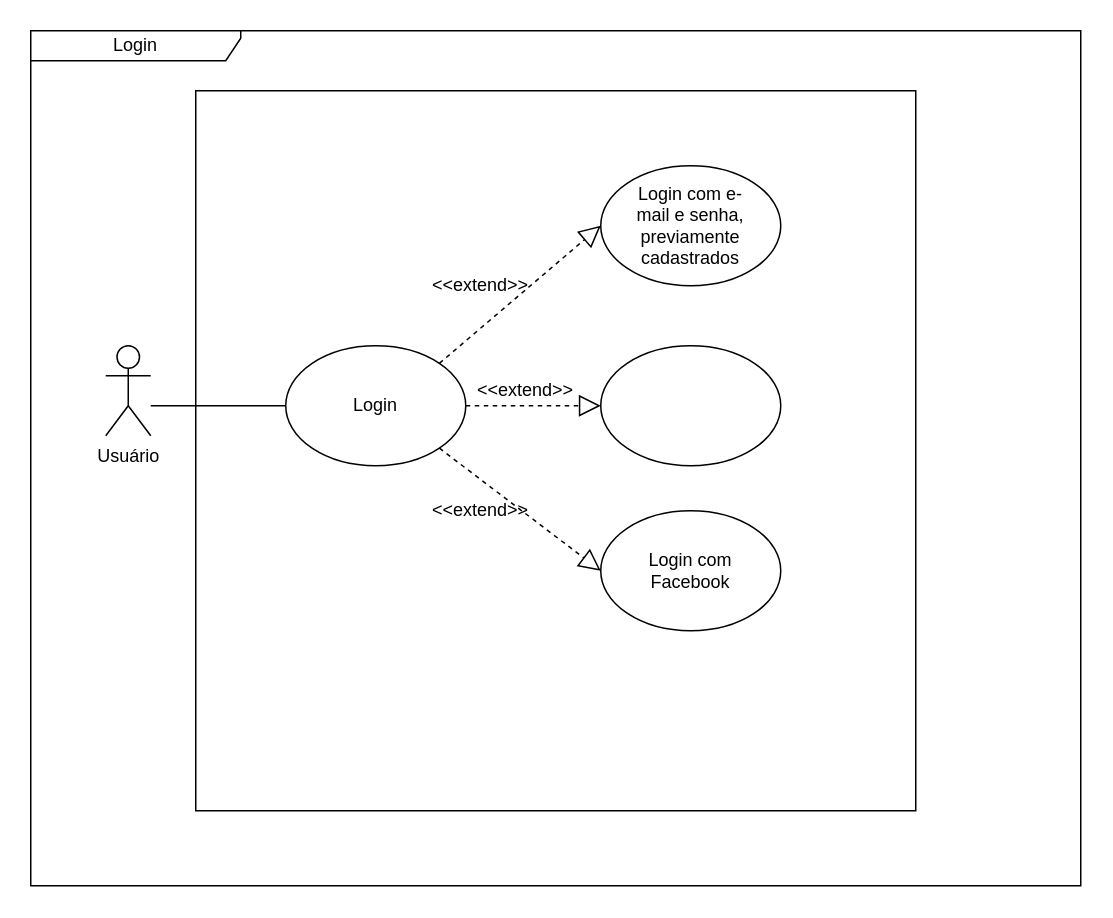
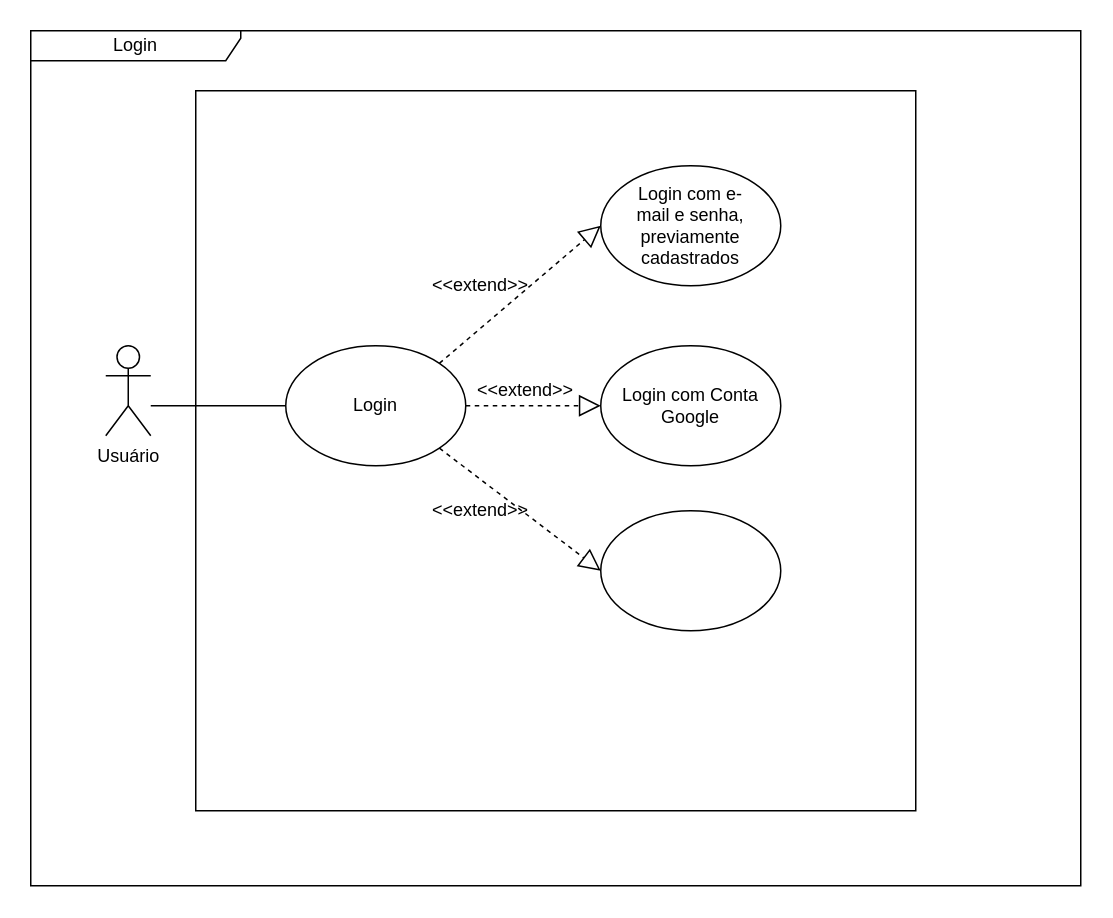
node "Login com Conta Google": added
node "Login com Facebook": removed
